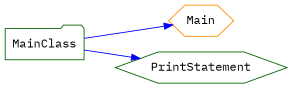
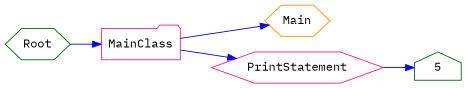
node "Root": added
node "MainClass": color darkgreen -> deeppink
node "PrintStatement": color darkgreen -> deeppink
node "5": added
